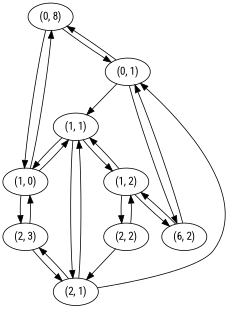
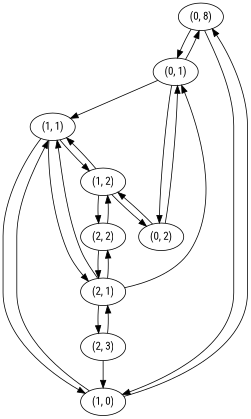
edge "(1, 0)" -> "(2, 3)": removed
node "(6, 2)": label "(6, 2)" -> "(0, 2)"
edge "(2, 1)" -> "(2, 2)": added
